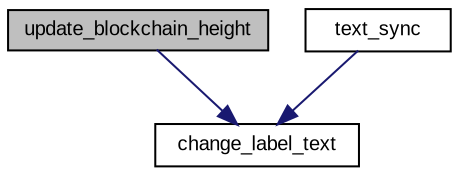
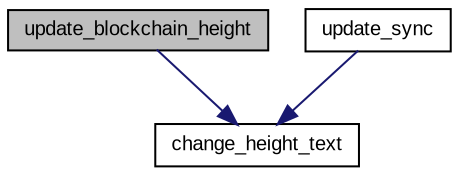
node "text_sync": label "text_sync" -> "update_sync"
node "change_label_text": label "change_label_text" -> "change_height_text"
